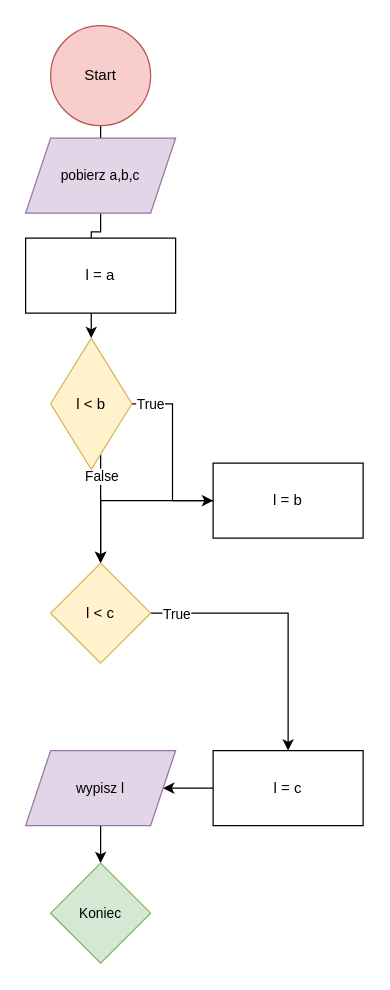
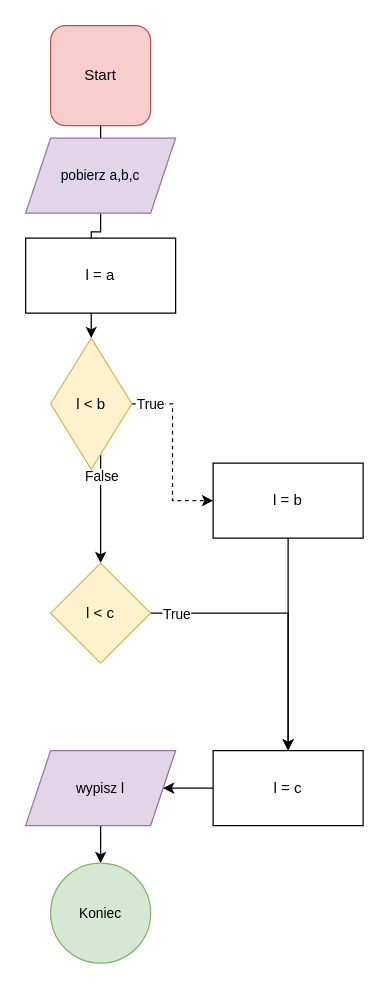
node "Start": shape ellipse -> rounded rectangle
edge "l < b" -> "l = b": style solid -> dashed
edge "l = b" -> "l < c": now "l = b" -> "l = c"
node "Koniec": shape diamond -> ellipse
